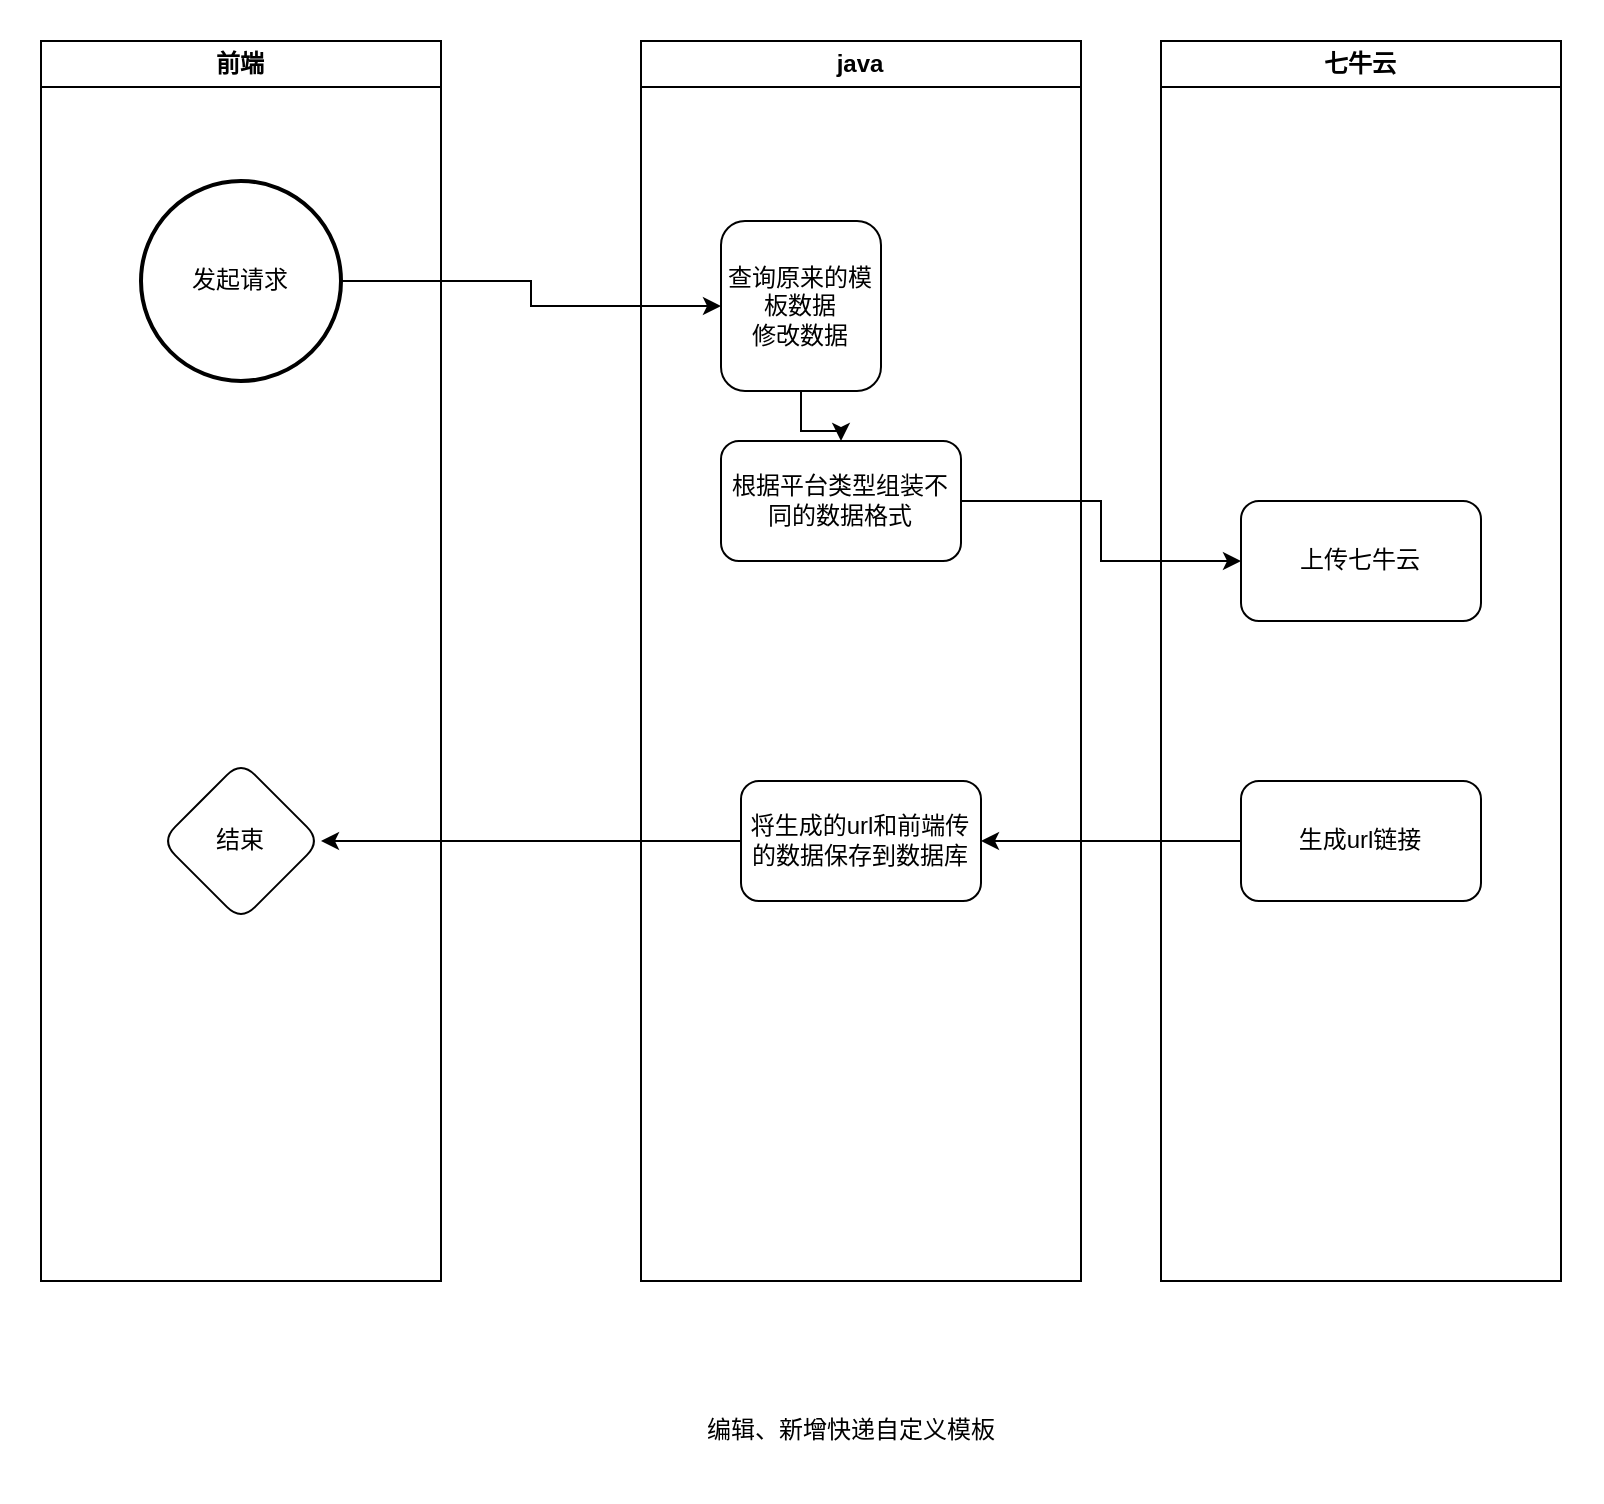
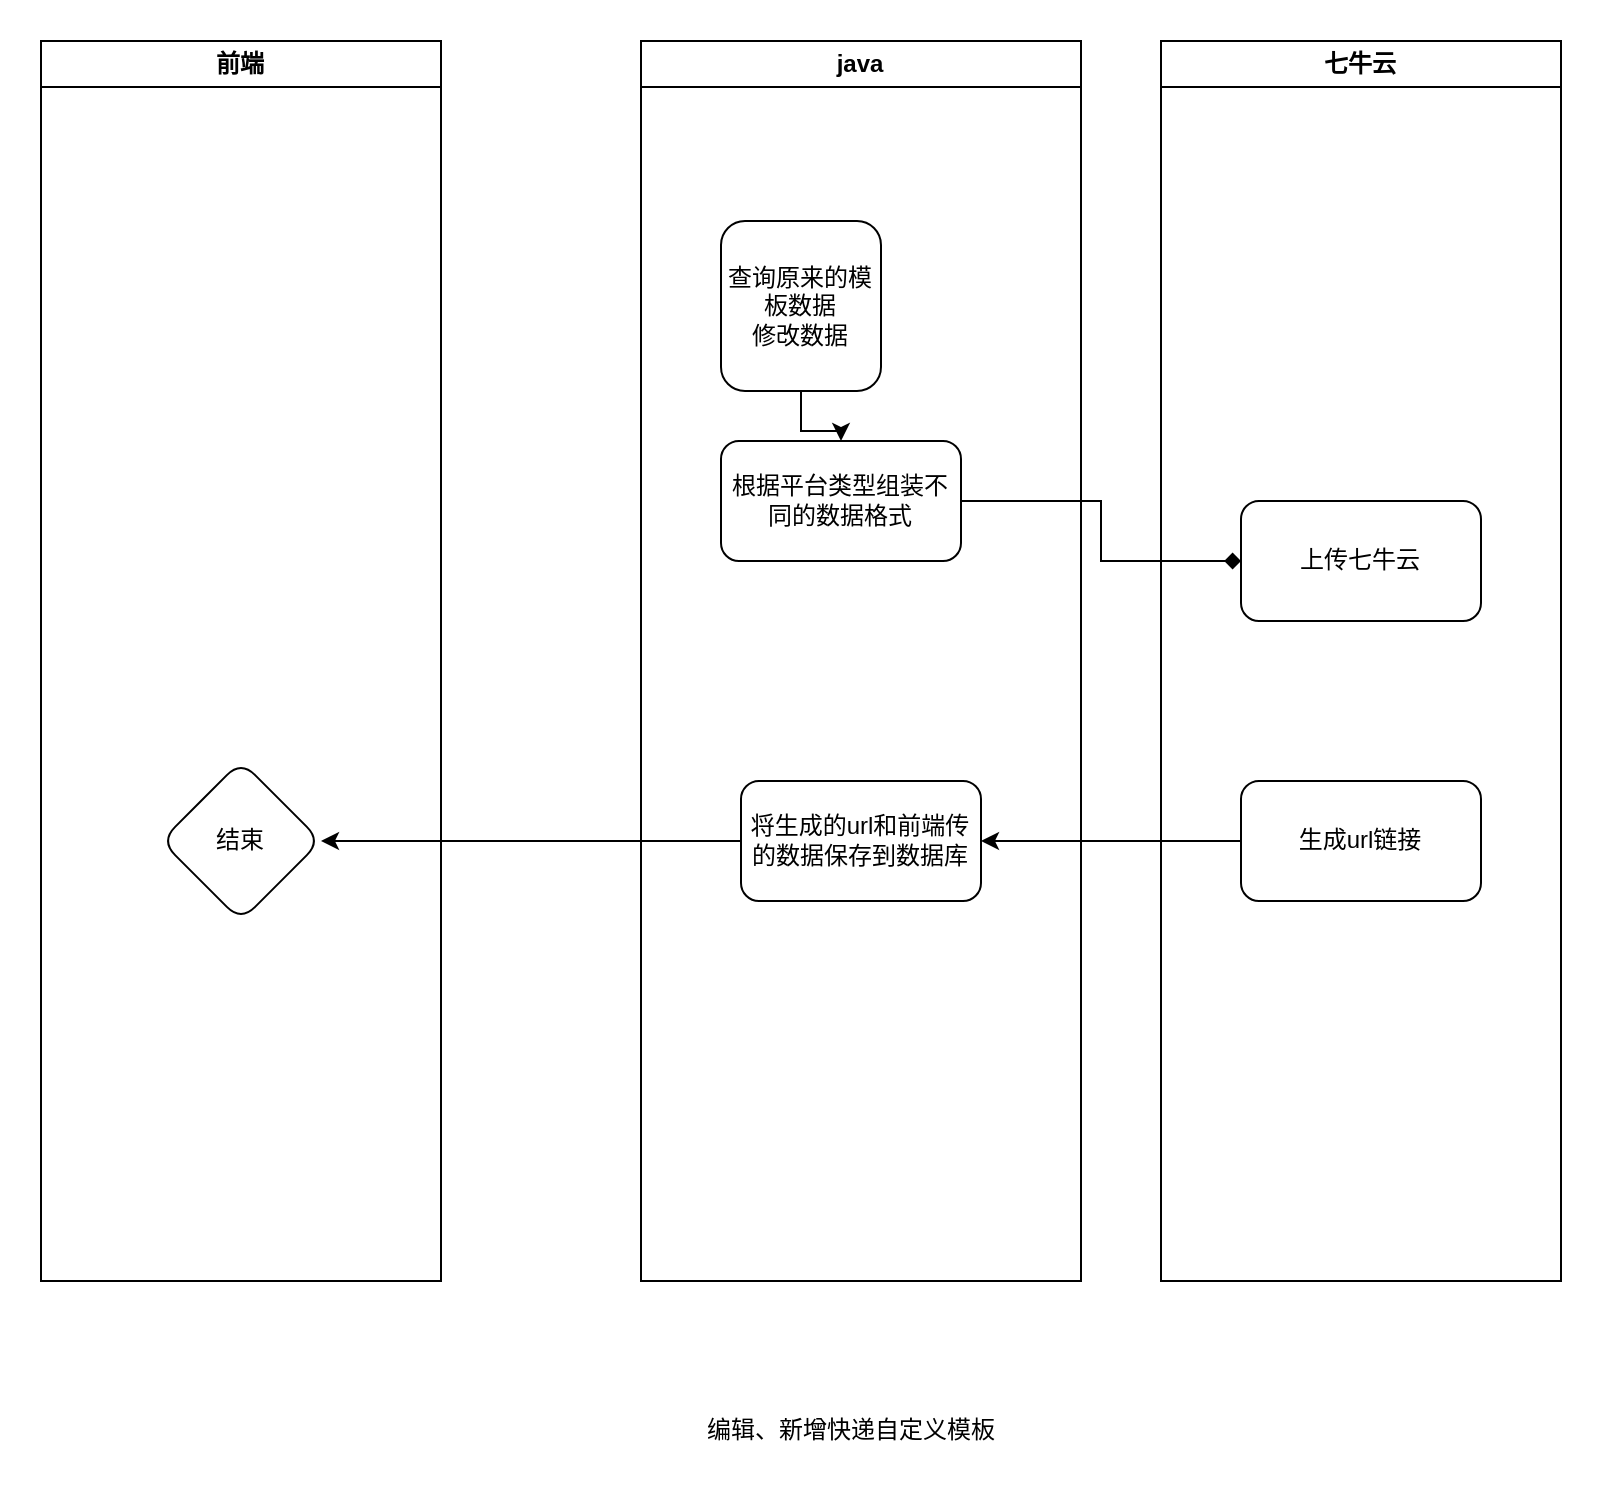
node "发起请求": removed
edge "发起请求" -> "查询原来的模板数据 修改数据": removed
edge "根据平台类型组装不同的数据格式" -> "上传七牛云": arrowhead classic -> diamond
